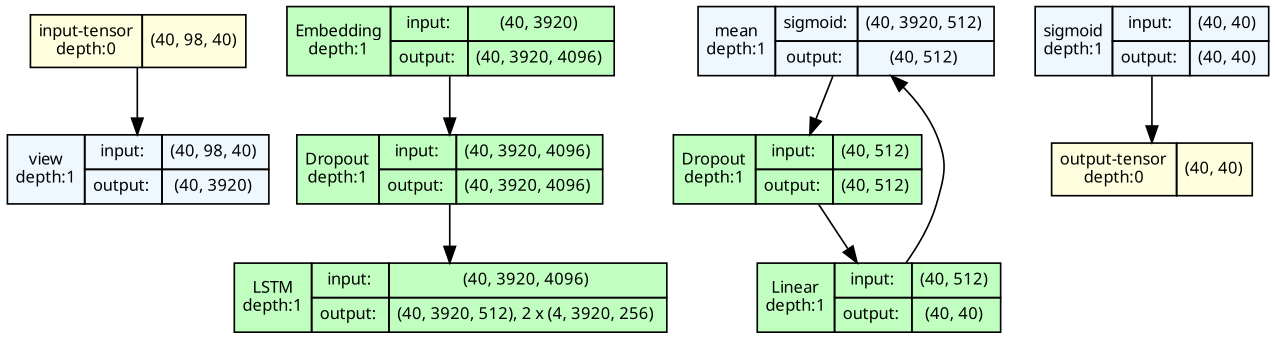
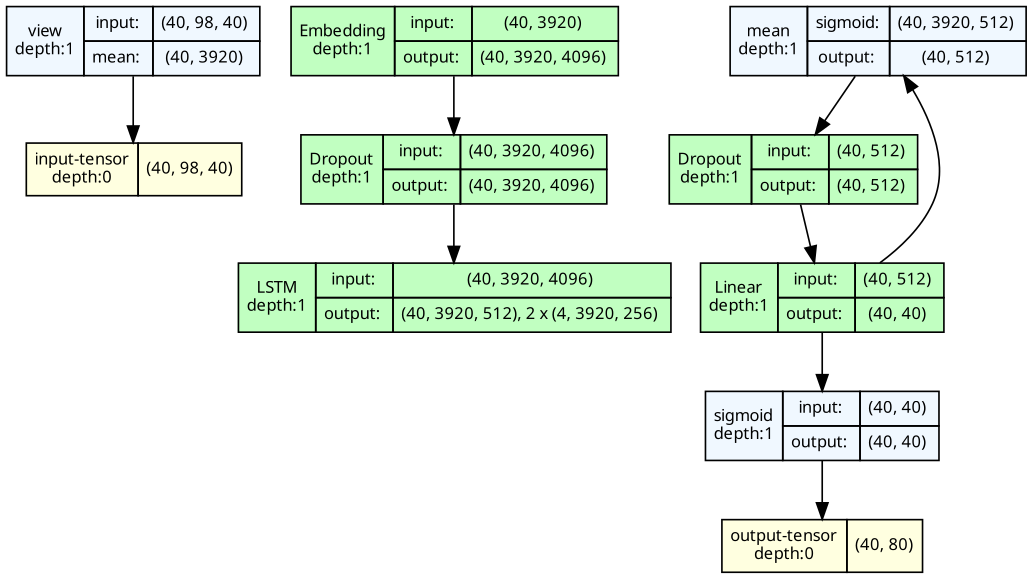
edge "input-tensor" -> "view": reversed
node "output-tensor": text "(40, 40)" -> "(40, 80)"
node "view": text "output:" -> "mean:"
edge "Linear" -> "sigmoid": added
